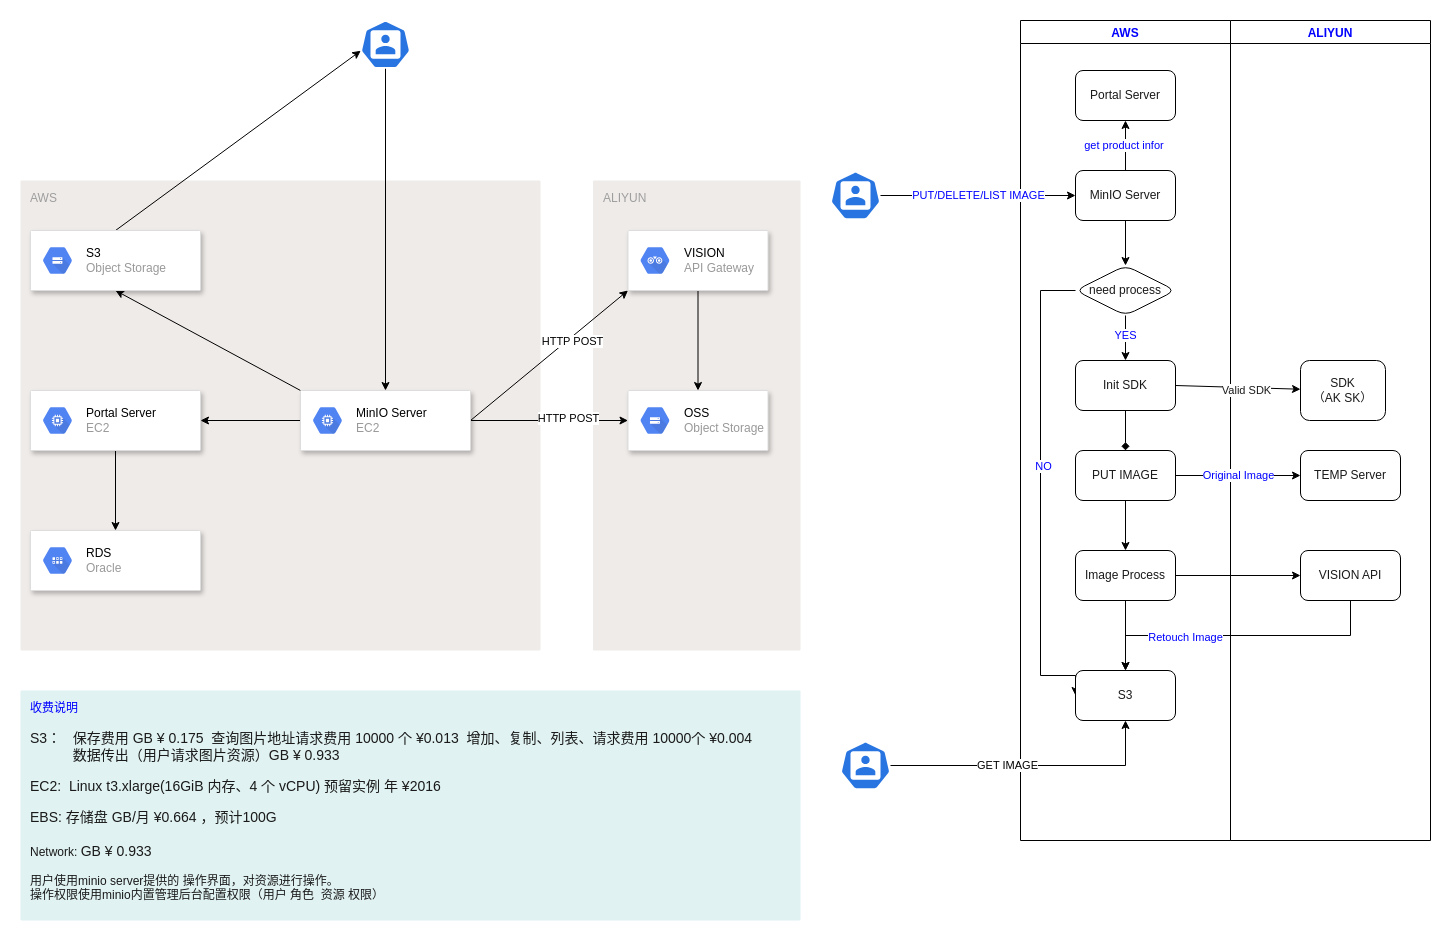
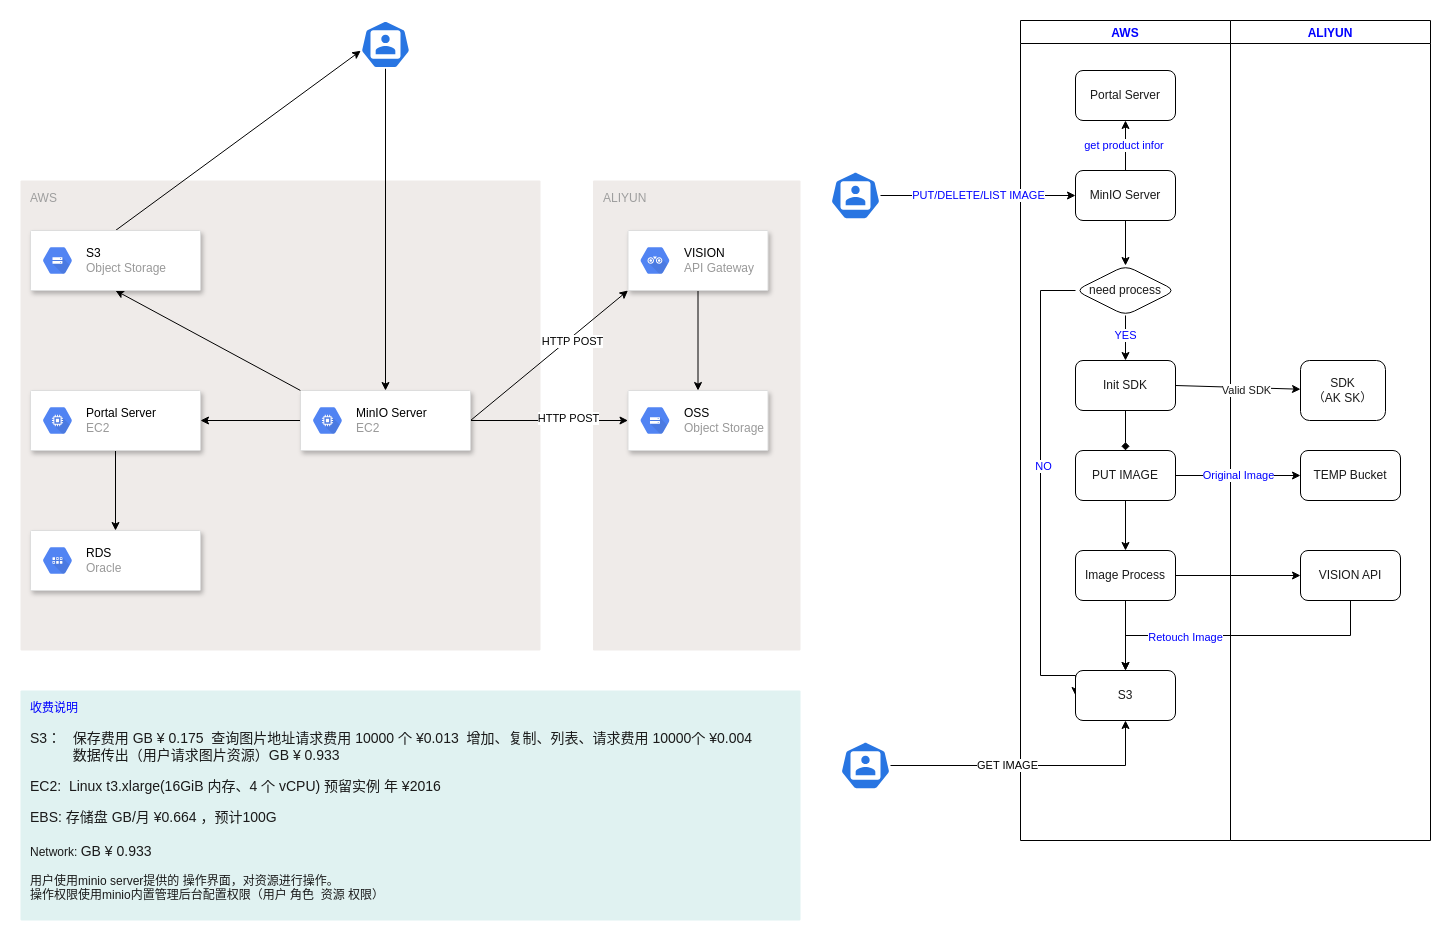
node "TEMP Server": label "TEMP Server" -> "TEMP Bucket"
